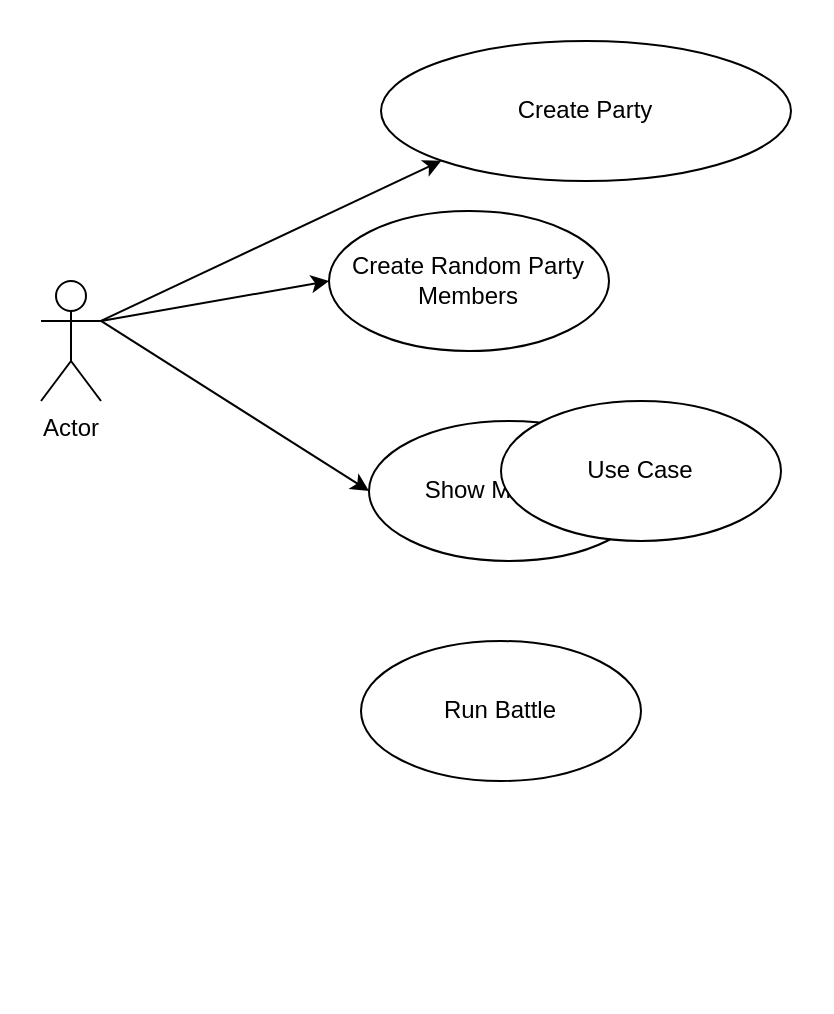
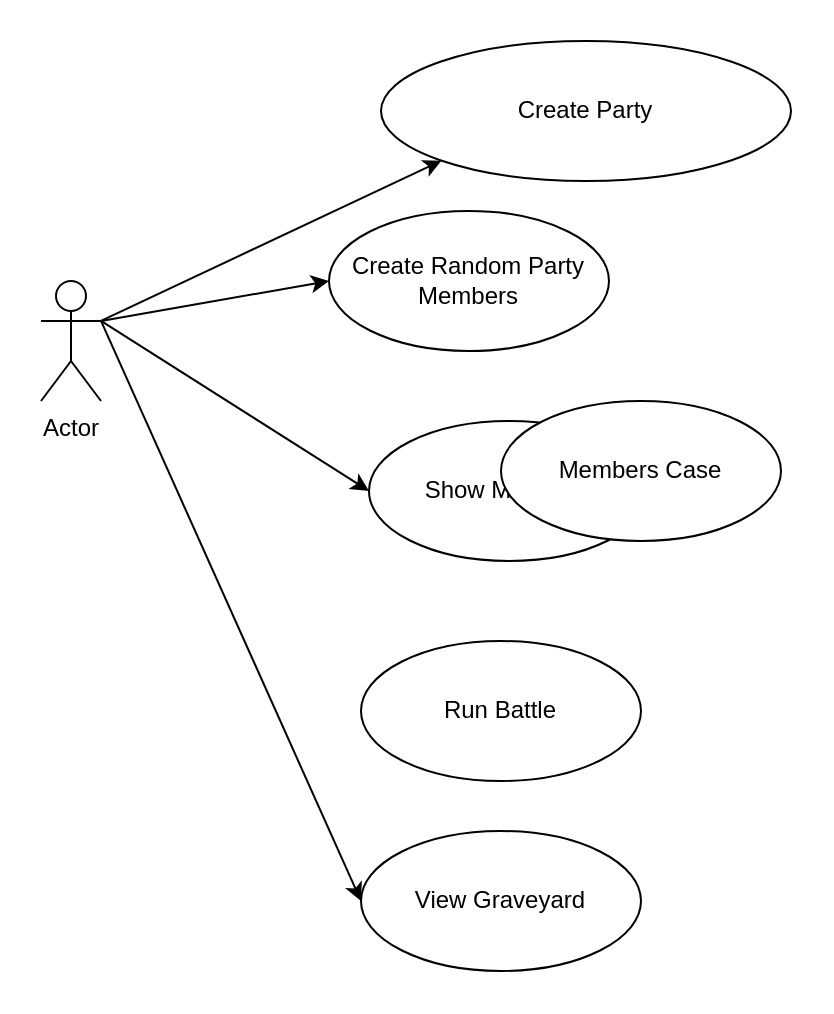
node "Use Case": label "Use Case" -> "Members Case"
edge "Actor" -> "View Graveyard": added
node "View Graveyard": added
